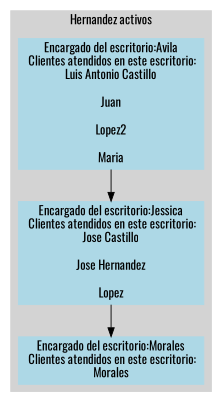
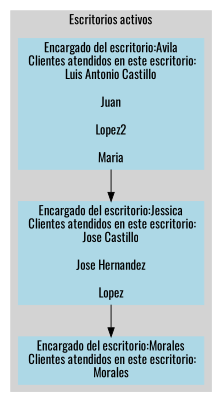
cluster "Hernandez activos": label "Hernandez activos" -> "Escritorios activos"
